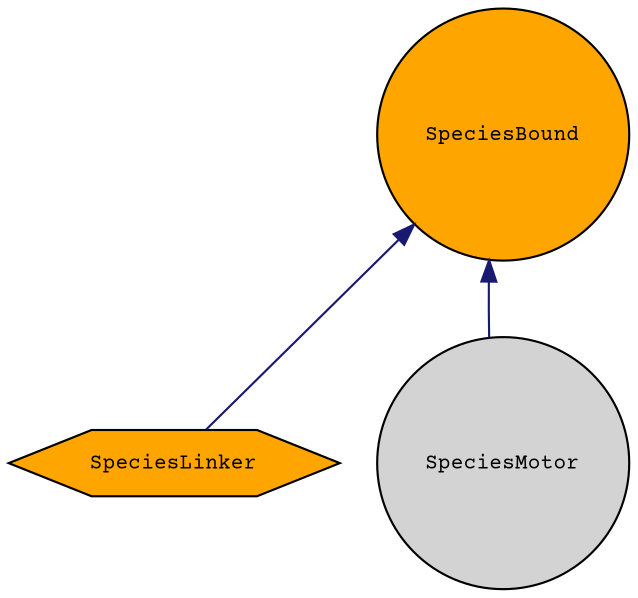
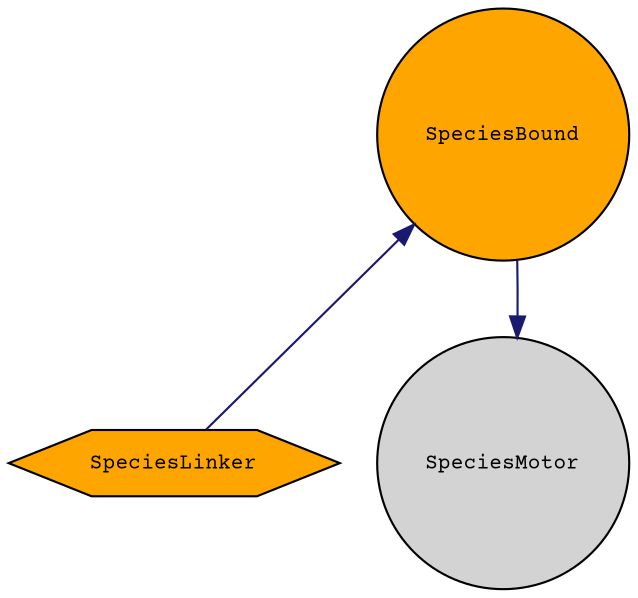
edge "SpeciesMotor" -> "SpeciesBound": reversed
